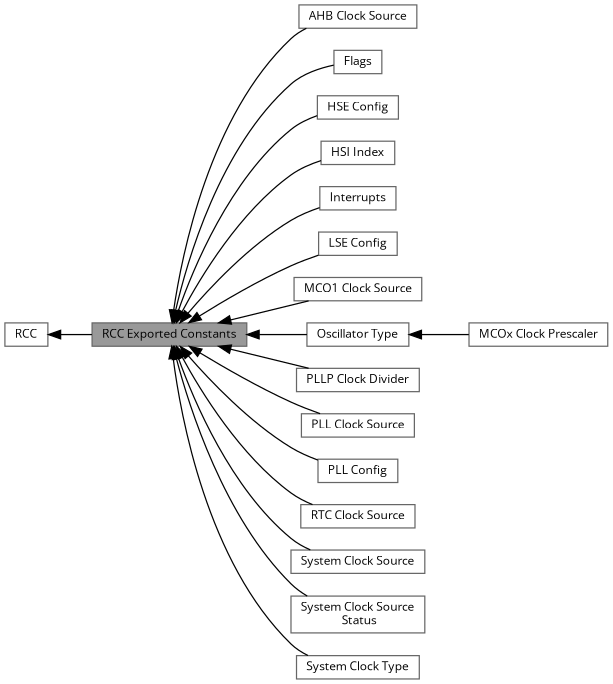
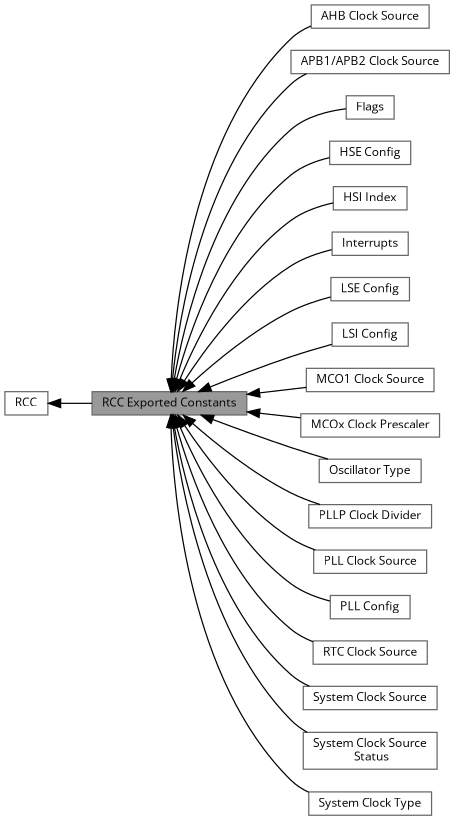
node "APB1/APB2 Clock Source": added
node "LSI Config": added
edge "MCOx Clock Prescaler" -> "Oscillator Type": now "MCOx Clock Prescaler" -> "RCC Exported Constants"
